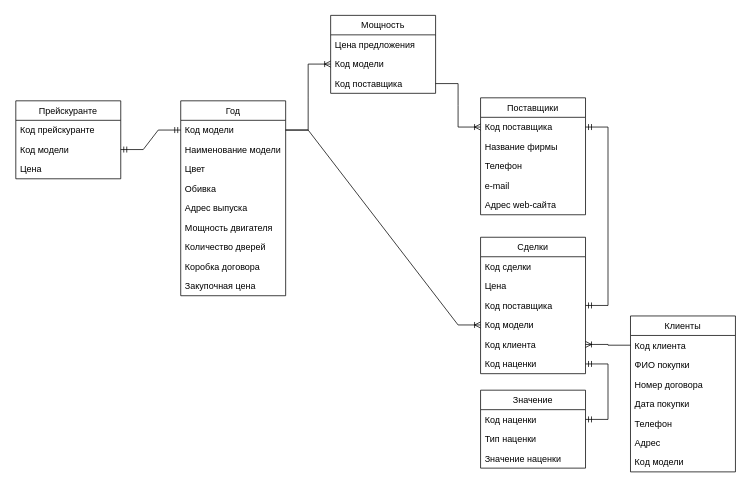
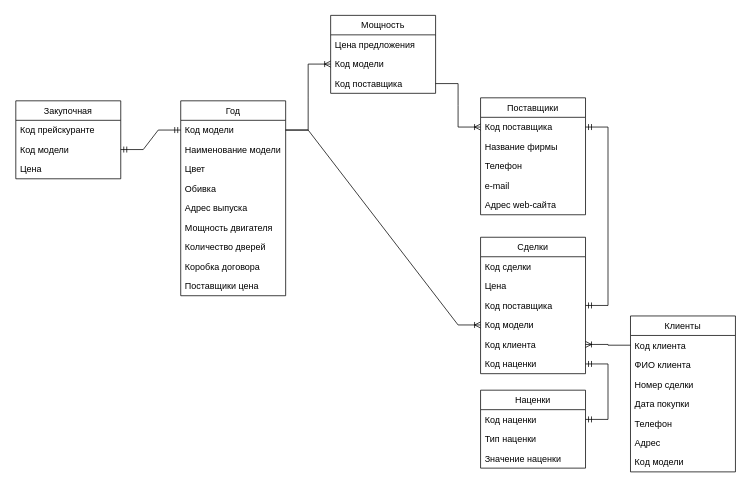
node "Прейскуранте": label "Прейскуранте" -> "Закупочная"
node "Закупочная цена": label "Закупочная цена" -> "Поставщики цена"
node "ФИО покупки": label "ФИО покупки" -> "ФИО клиента"
node "Номер договора": label "Номер договора" -> "Номер сделки"
node "Значение": label "Значение" -> "Наценки"
